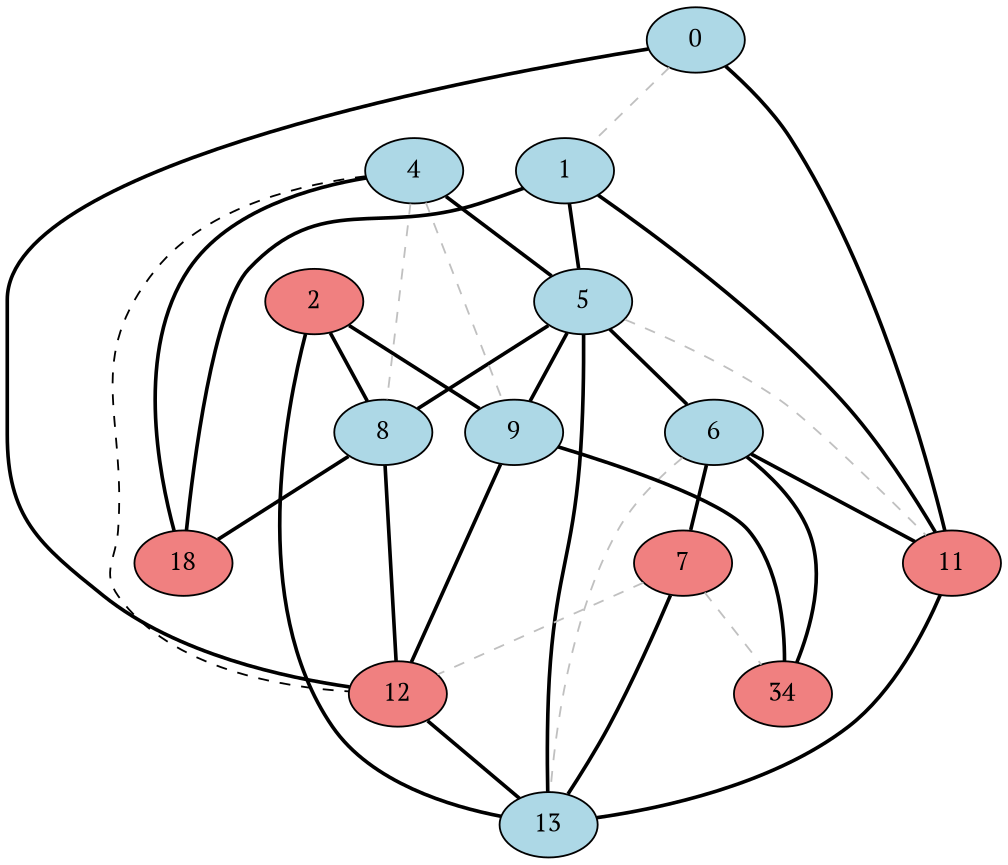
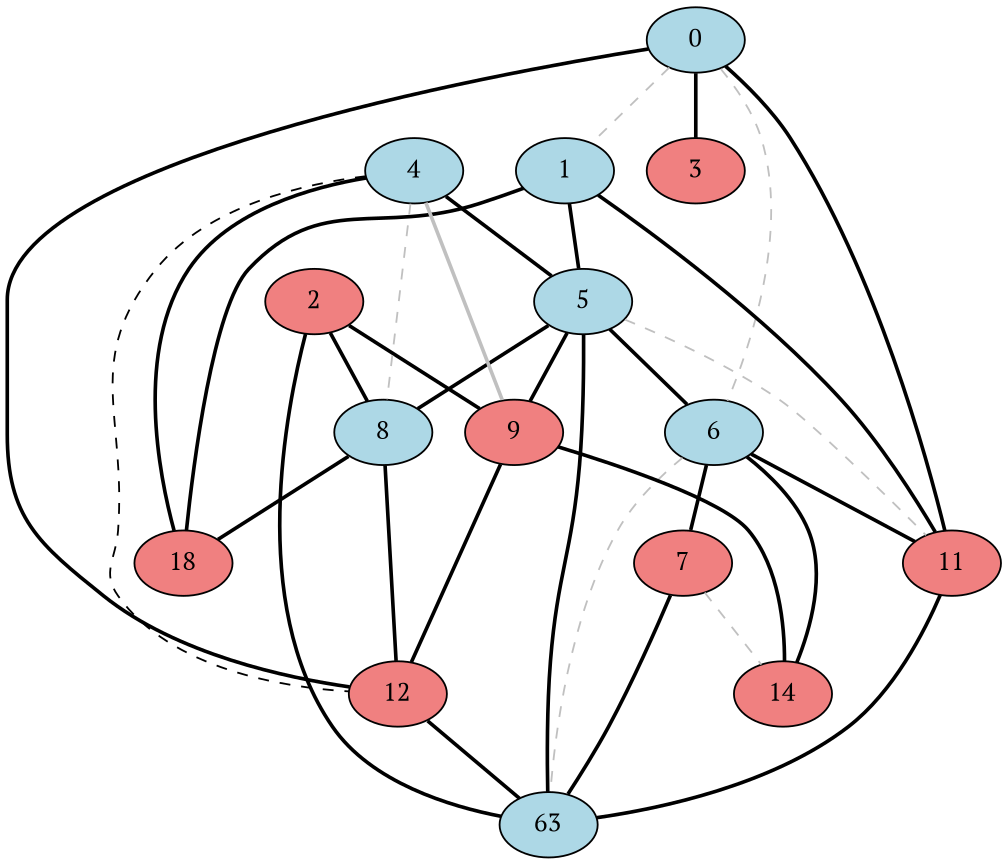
node "3": added
edge "0" -- "6": added
edge "4" -- "9": style dashed -> bold
node "9": fillcolor lightblue -> lightcoral
edge "7" -- "12": removed
node "34": label "34" -> "14"
node "13": label "13" -> "63"
